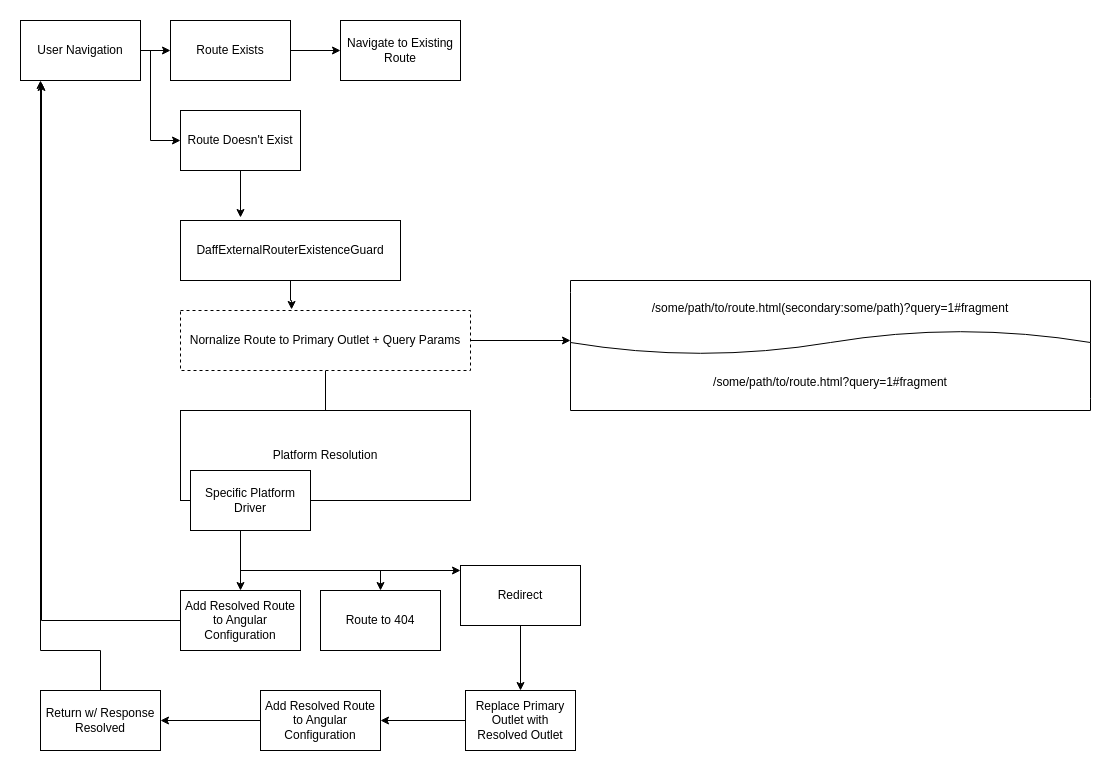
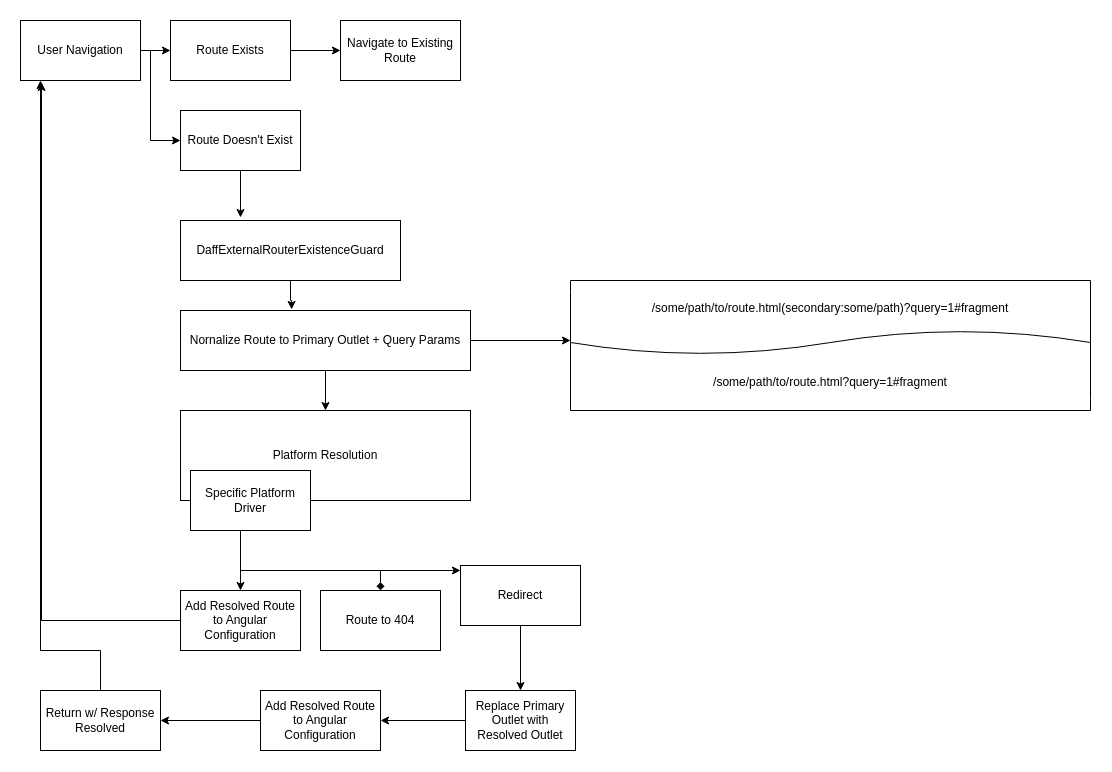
node "Nornalize Route to Primary Outlet + Query Params": style dashed -> solid
edge "Nornalize Route to Primary Outlet + Query Params" -- "Platform Resolution": arrowhead none -> classic
edge "Specific Platform Driver" -> "Route to 404": arrowhead classic -> diamond
